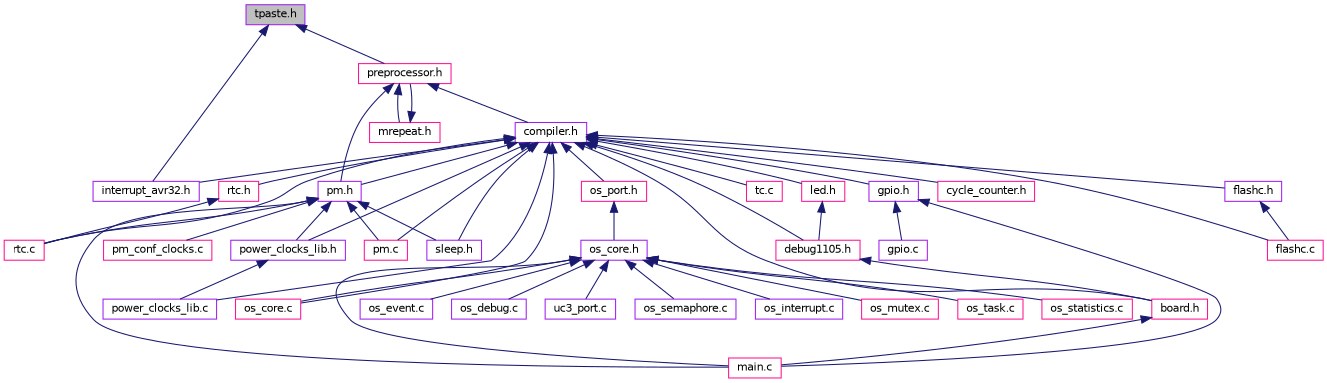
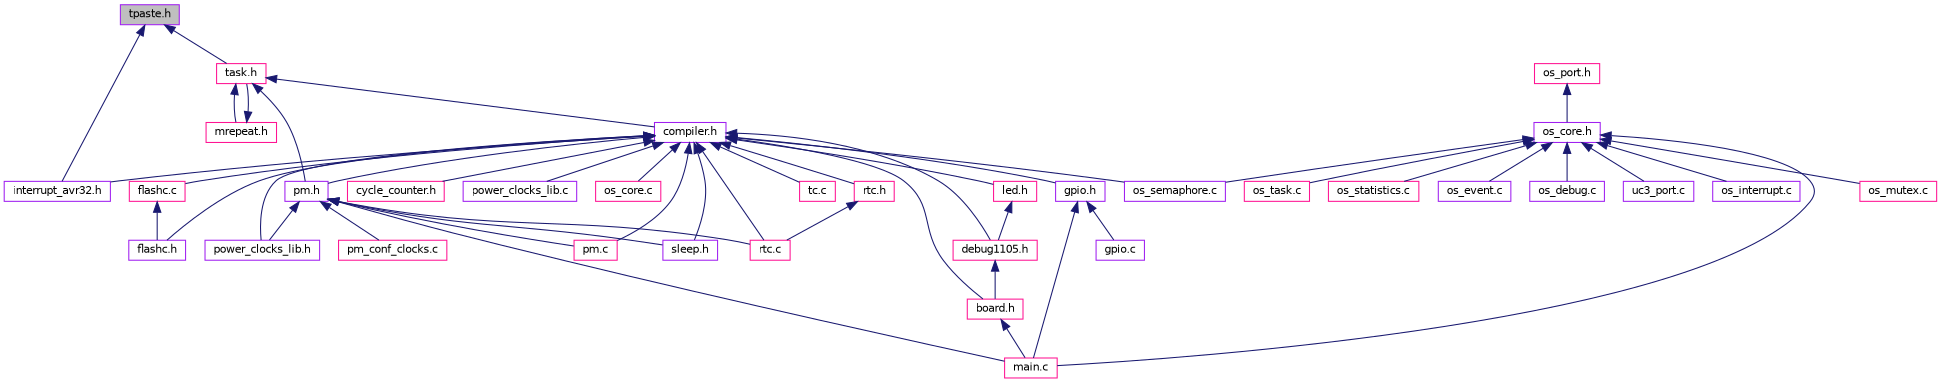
node "preprocessor.h": label "preprocessor.h" -> "task.h"
edge "os_port.h" -> "compiler.h": now "os_semaphore.c" -> "compiler.h"
edge "flashc.c" -> "flashc.h": reversed
edge "os_core.c" -> "os_core.h": removed
edge "power_clocks_lib.c" -> "power_clocks_lib.h": removed
